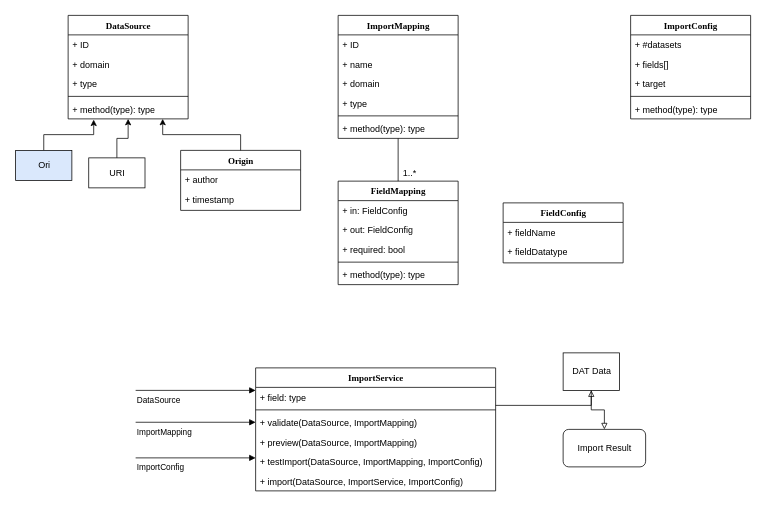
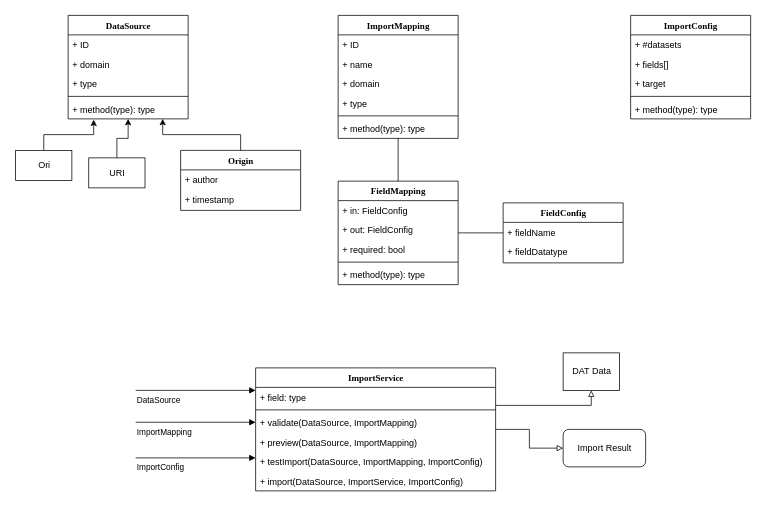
node "Ori": fillcolor #dae8fc -> #ffffff
node "1..*": removed
edge "FieldMapping" -- "FieldConfig": added
edge "DAT Data" -> "Import Result": now "ImportService" -> "Import Result"
